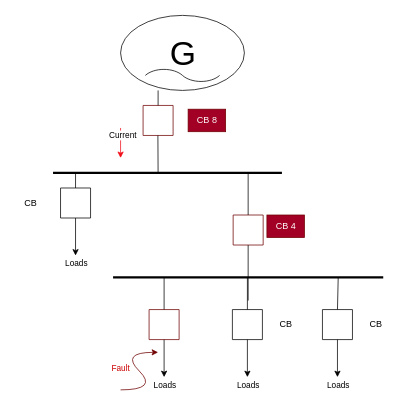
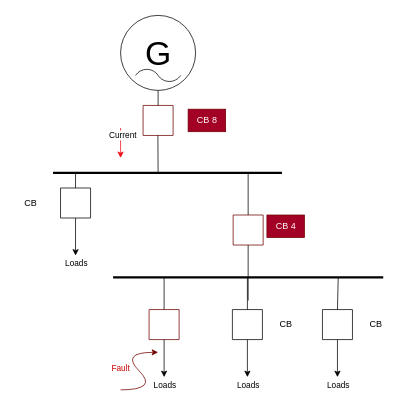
node "G": size 124x75 -> 75x75
